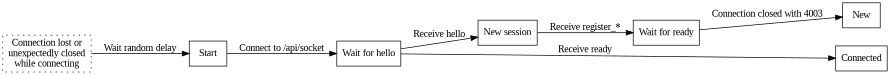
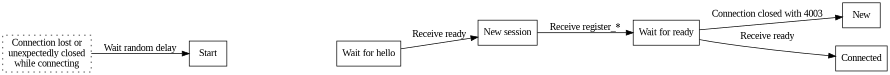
edge "Wait for hello" -> "New session": label "Receive hello" -> "Receive ready"
edge "Start" -> "Wait for hello": removed, label "Connect to /api/socket"
edge "Wait for hello" -> "Connected": now "Wait for ready" -> "Connected"
